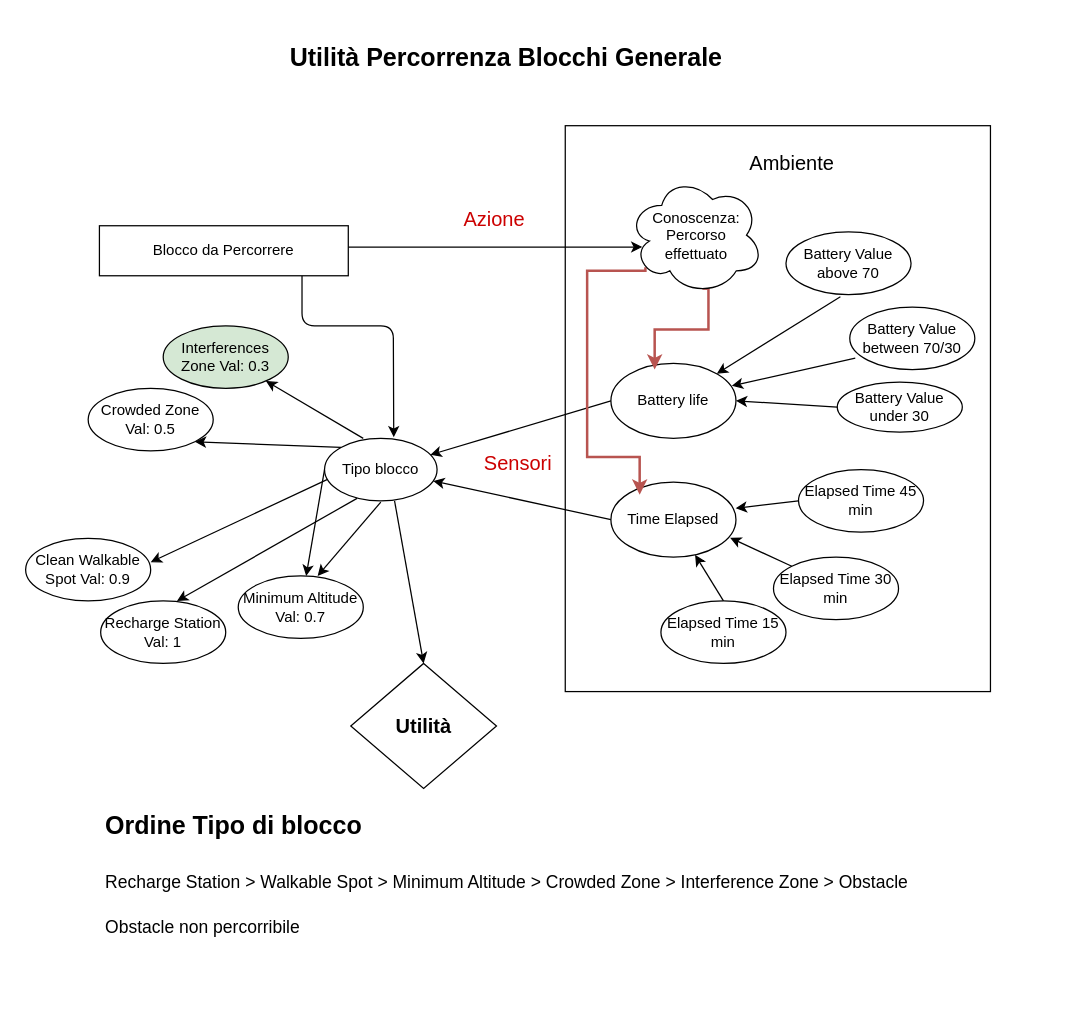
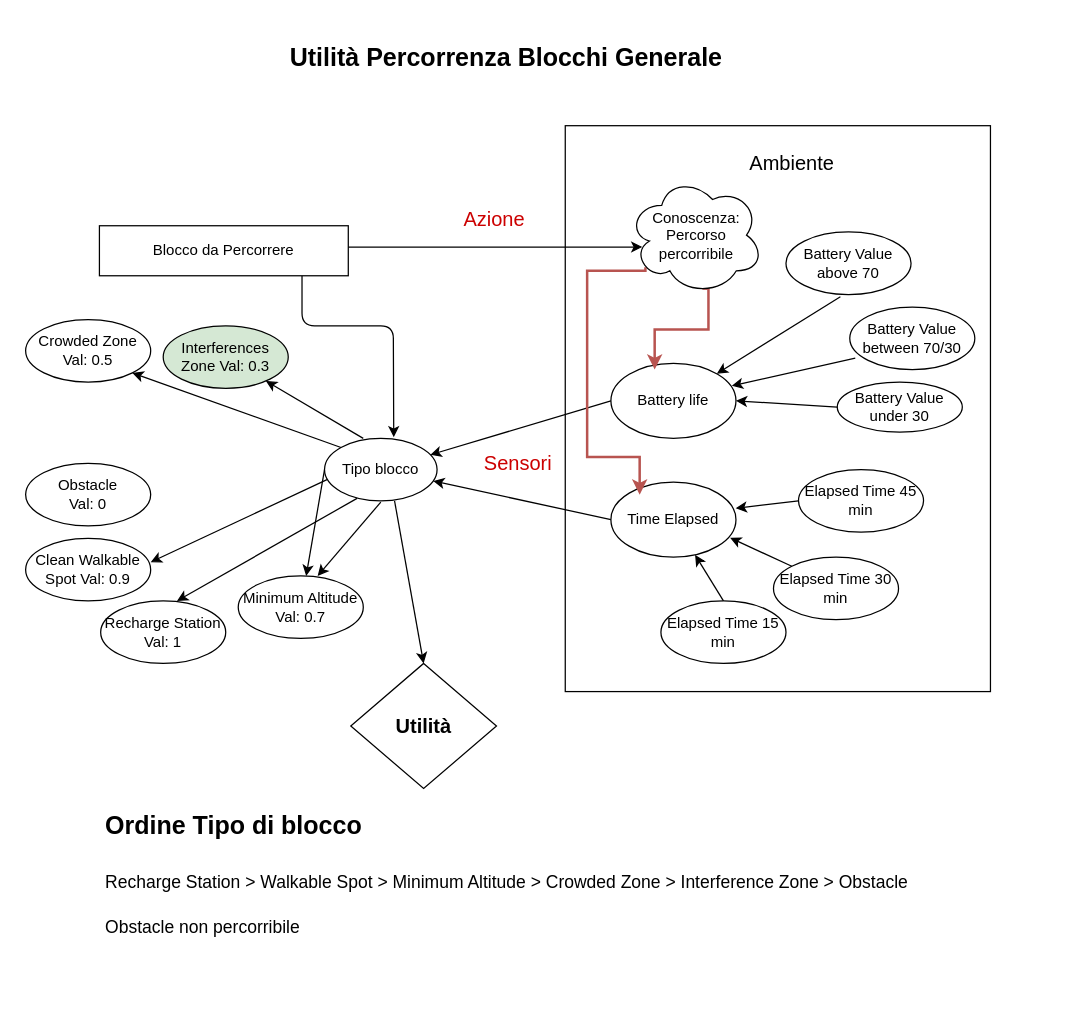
node "Conoscenza: Percorso effettuato": label "Conoscenza: Percorso effettuato" -> "Conoscenza: Percorso percorribile"
node "Crowded Zone Val: 0.5": moved (151, 419) -> (88, 351)
node "Obstacle Val: 0": added
